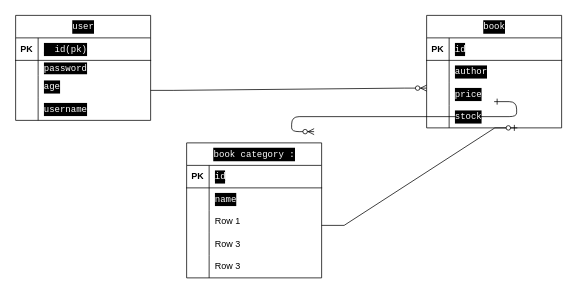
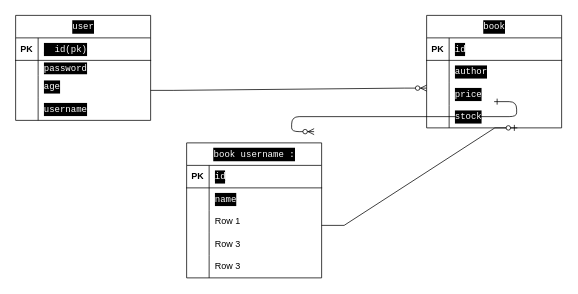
node "book category :": label "book category :" -> "book username :"
